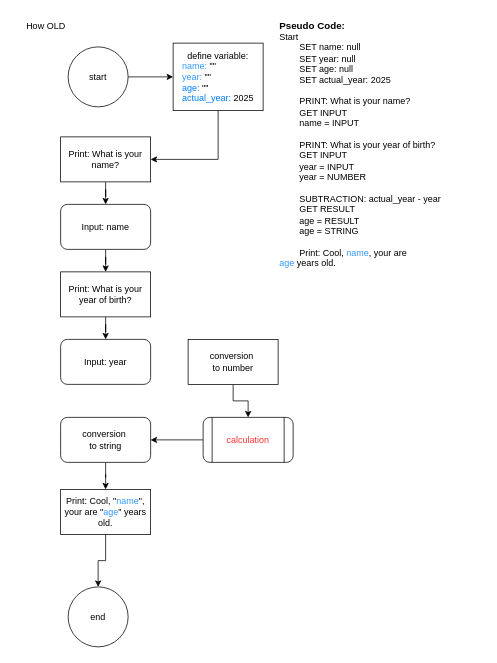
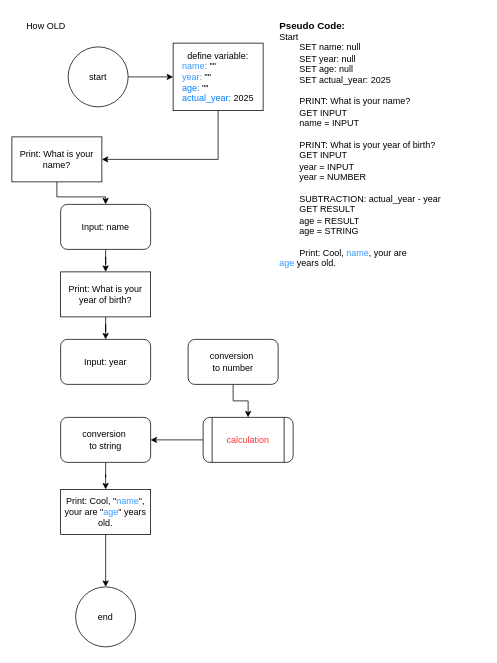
node "Print: What is your name?": moved (105, 159) -> (57, 159)
node "conversion to number": shape rectangle -> rounded rectangle
node "end": moved (98, 617) -> (105, 617)
